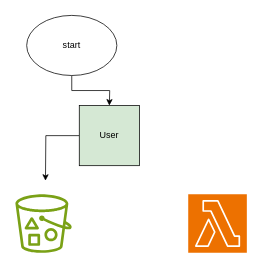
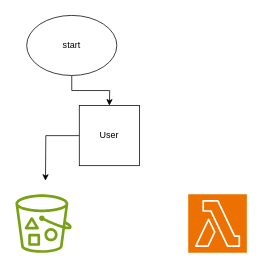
node "User": fillcolor #d5e8d4 -> #ffffff
